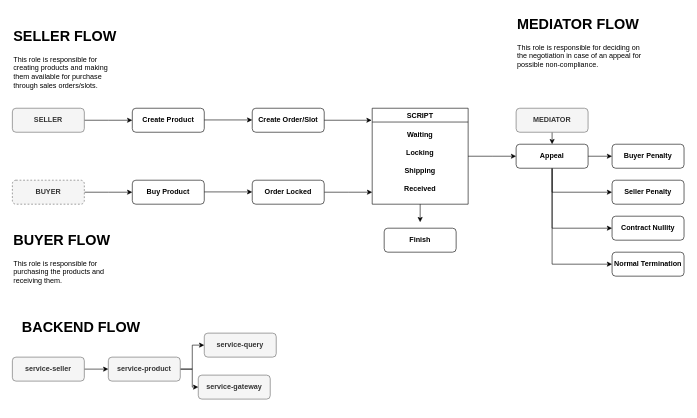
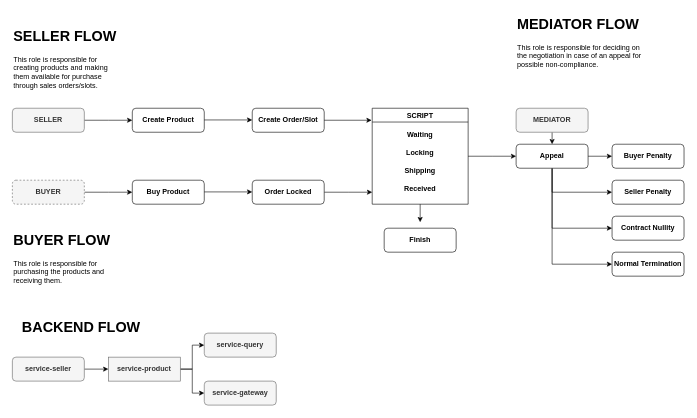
node "service-product": shape rounded rectangle -> rectangle
node "service-gateway": moved (234, 387) -> (240, 393)
